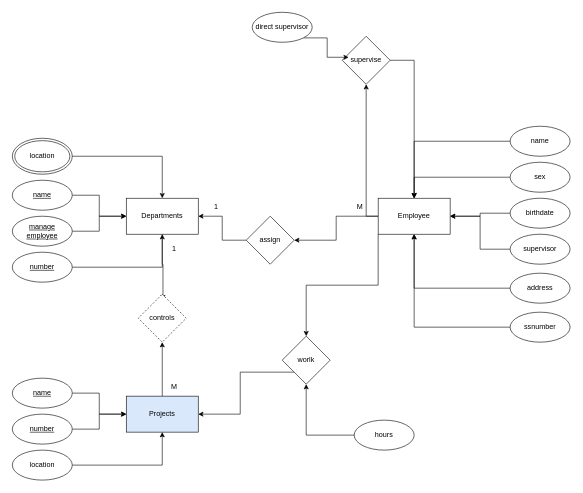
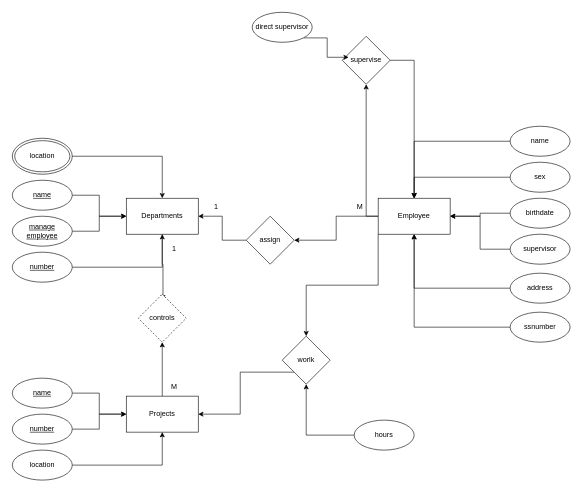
node "Projects": fillcolor #dae8fc -> #ffffff
